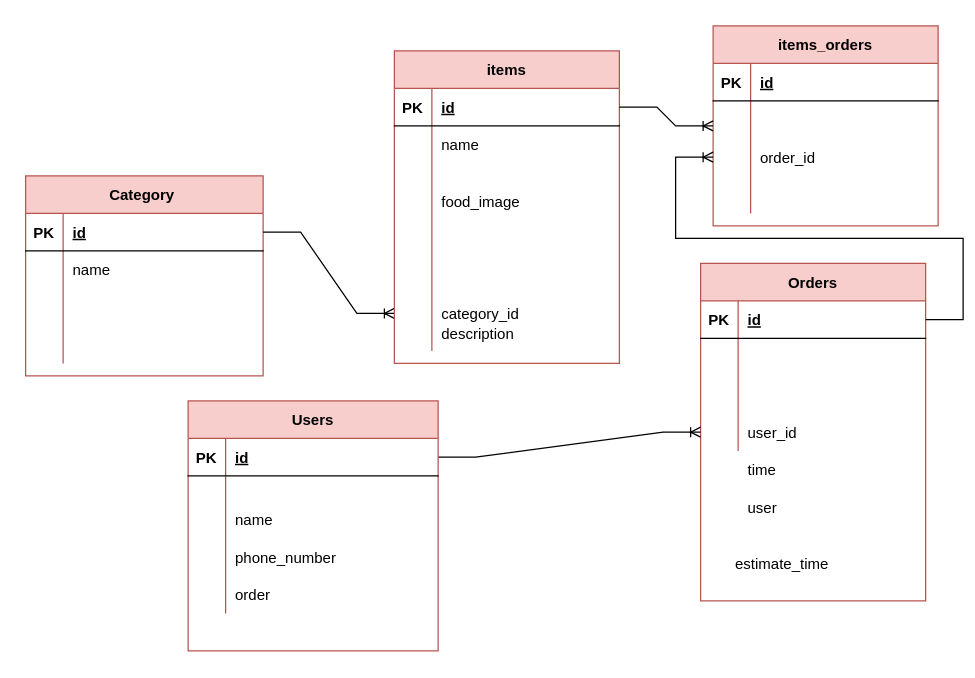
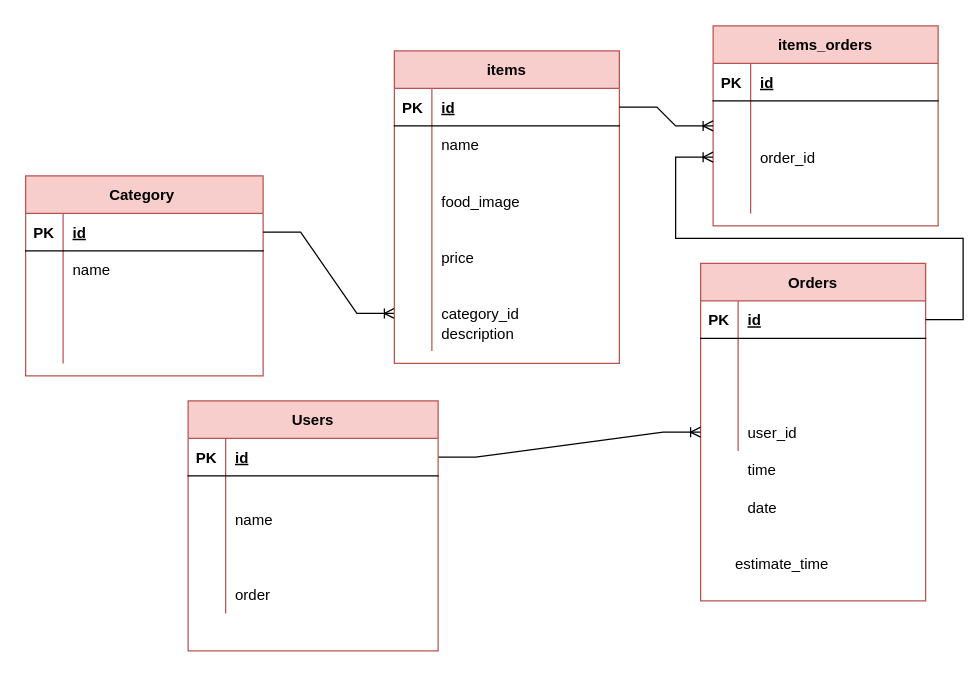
node "price": added
node "user": label "user" -> "date"
node "phone_number": removed
